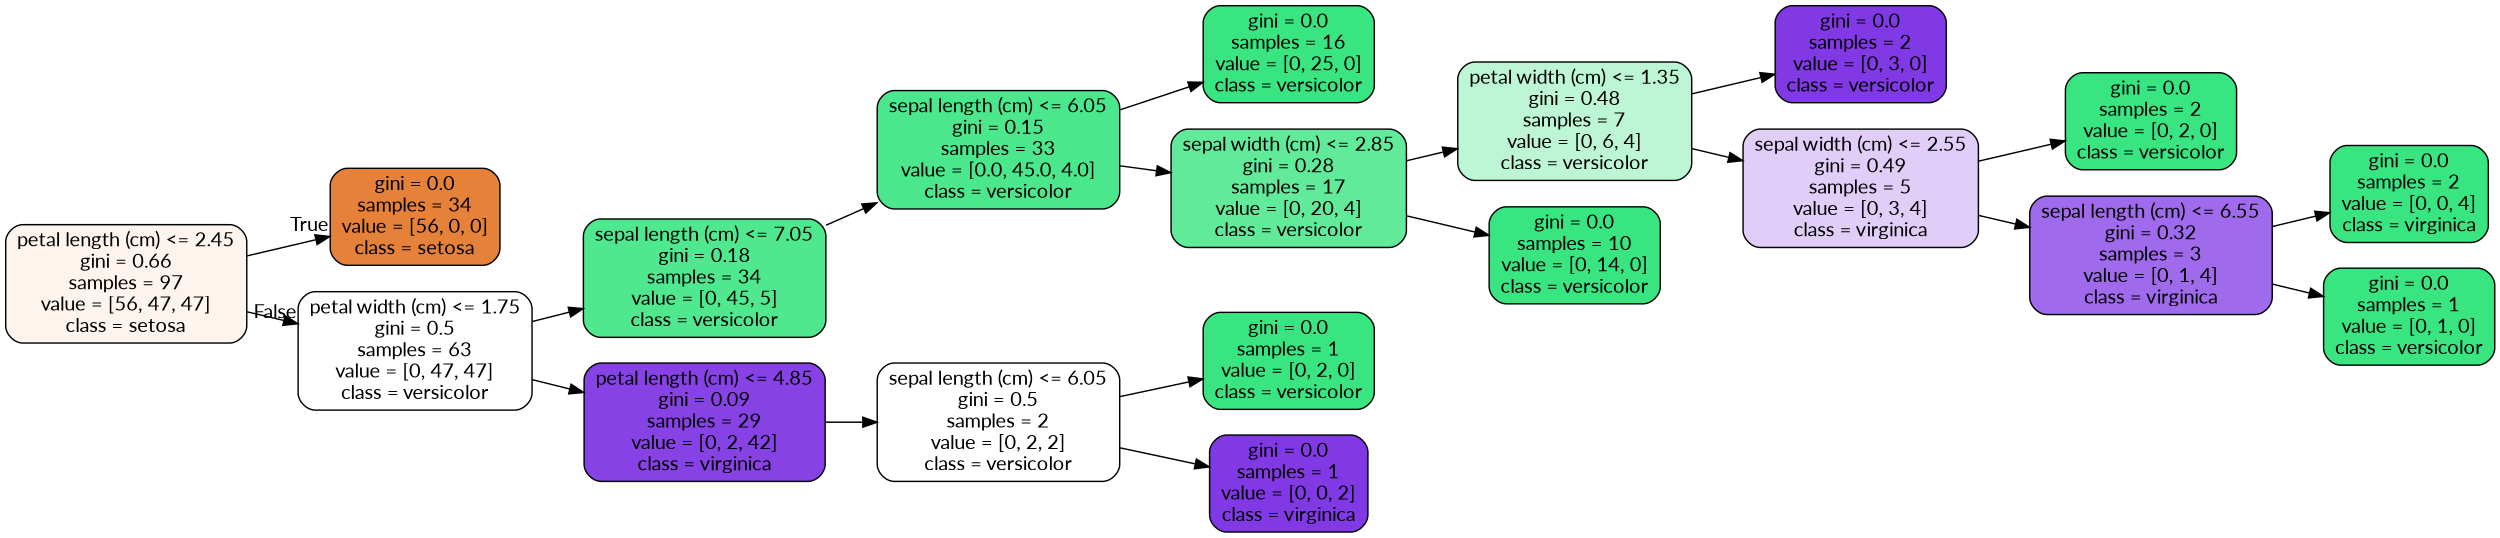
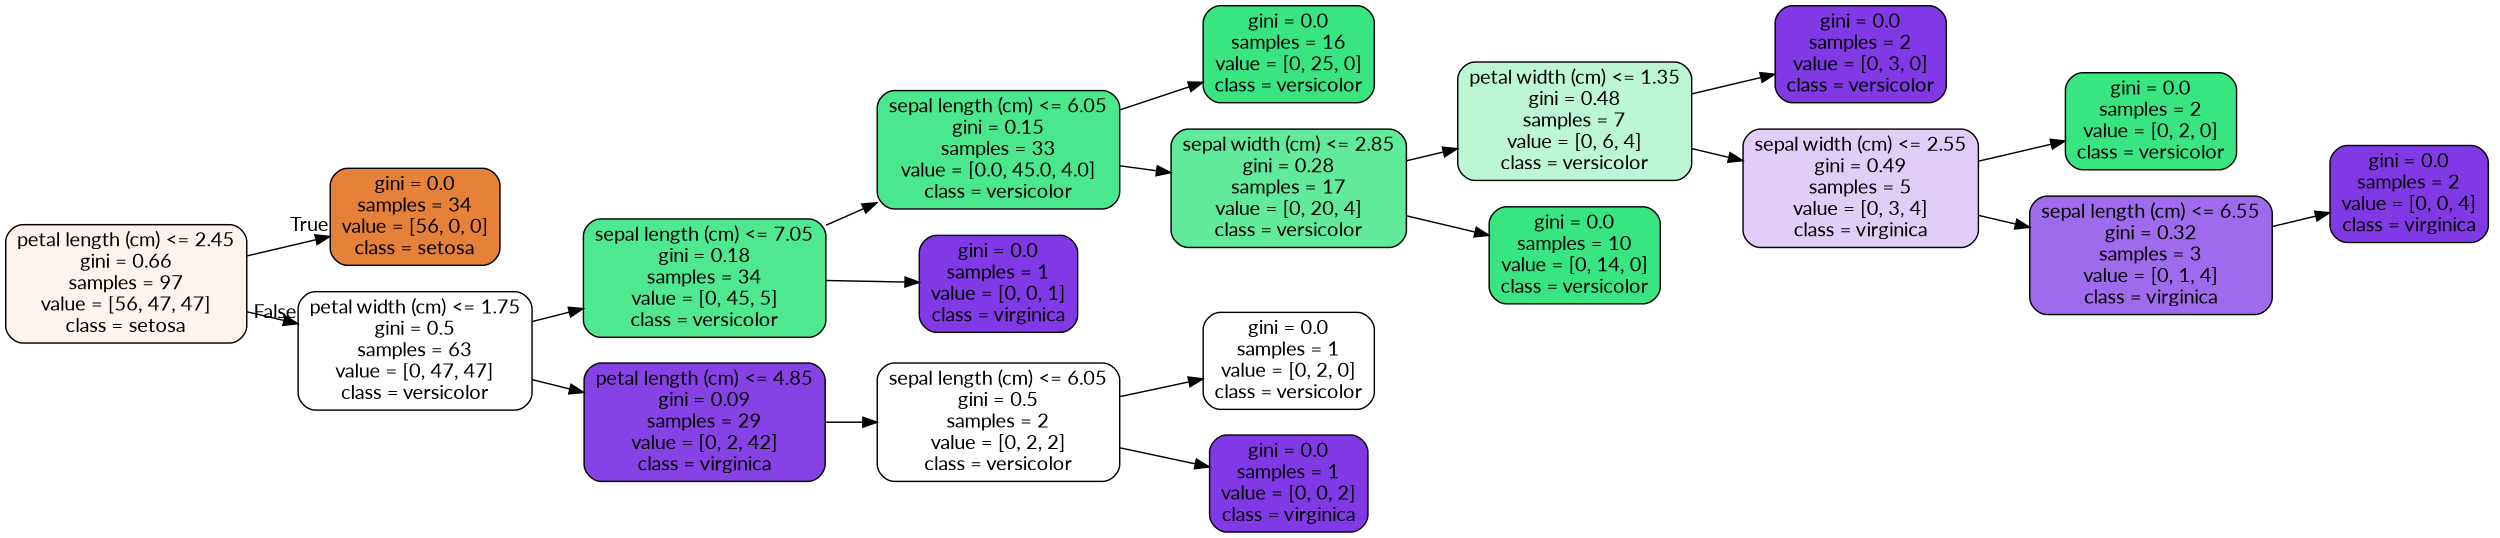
node "gini = 0.0 samples = 2 value = [0, 0, 4] class = virginica": fillcolor #39e581 -> #8139e5
node "gini = 0.0 samples = 1 value = [0, 0, 1] class = virginica": added
node "gini = 0.0 samples = 1 value = [0, 1, 0] class = versicolor": removed
node "gini = 0.0 samples = 1 value = [0, 2, 0] class = versicolor": fillcolor #39e581 -> #ffffff
